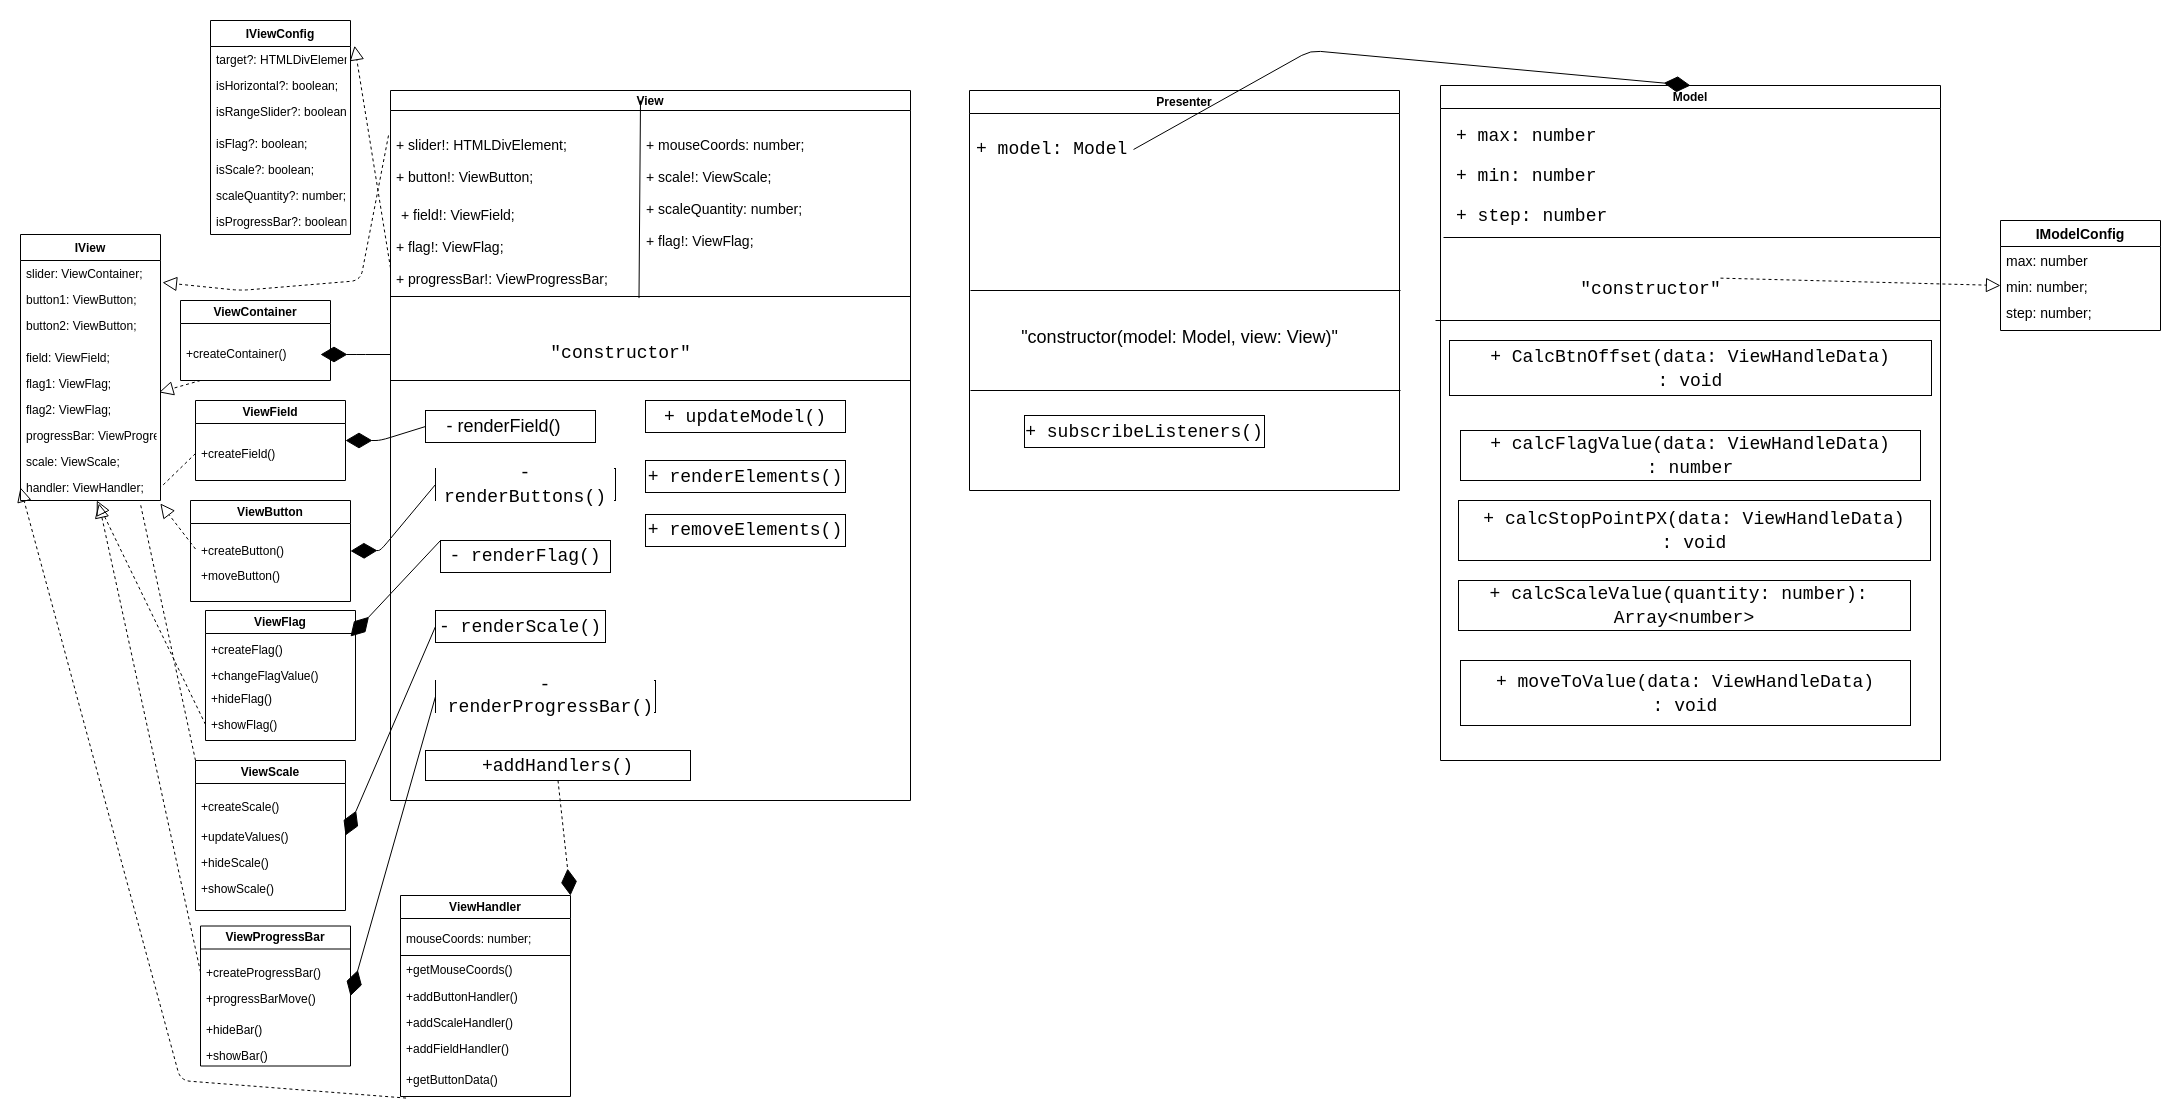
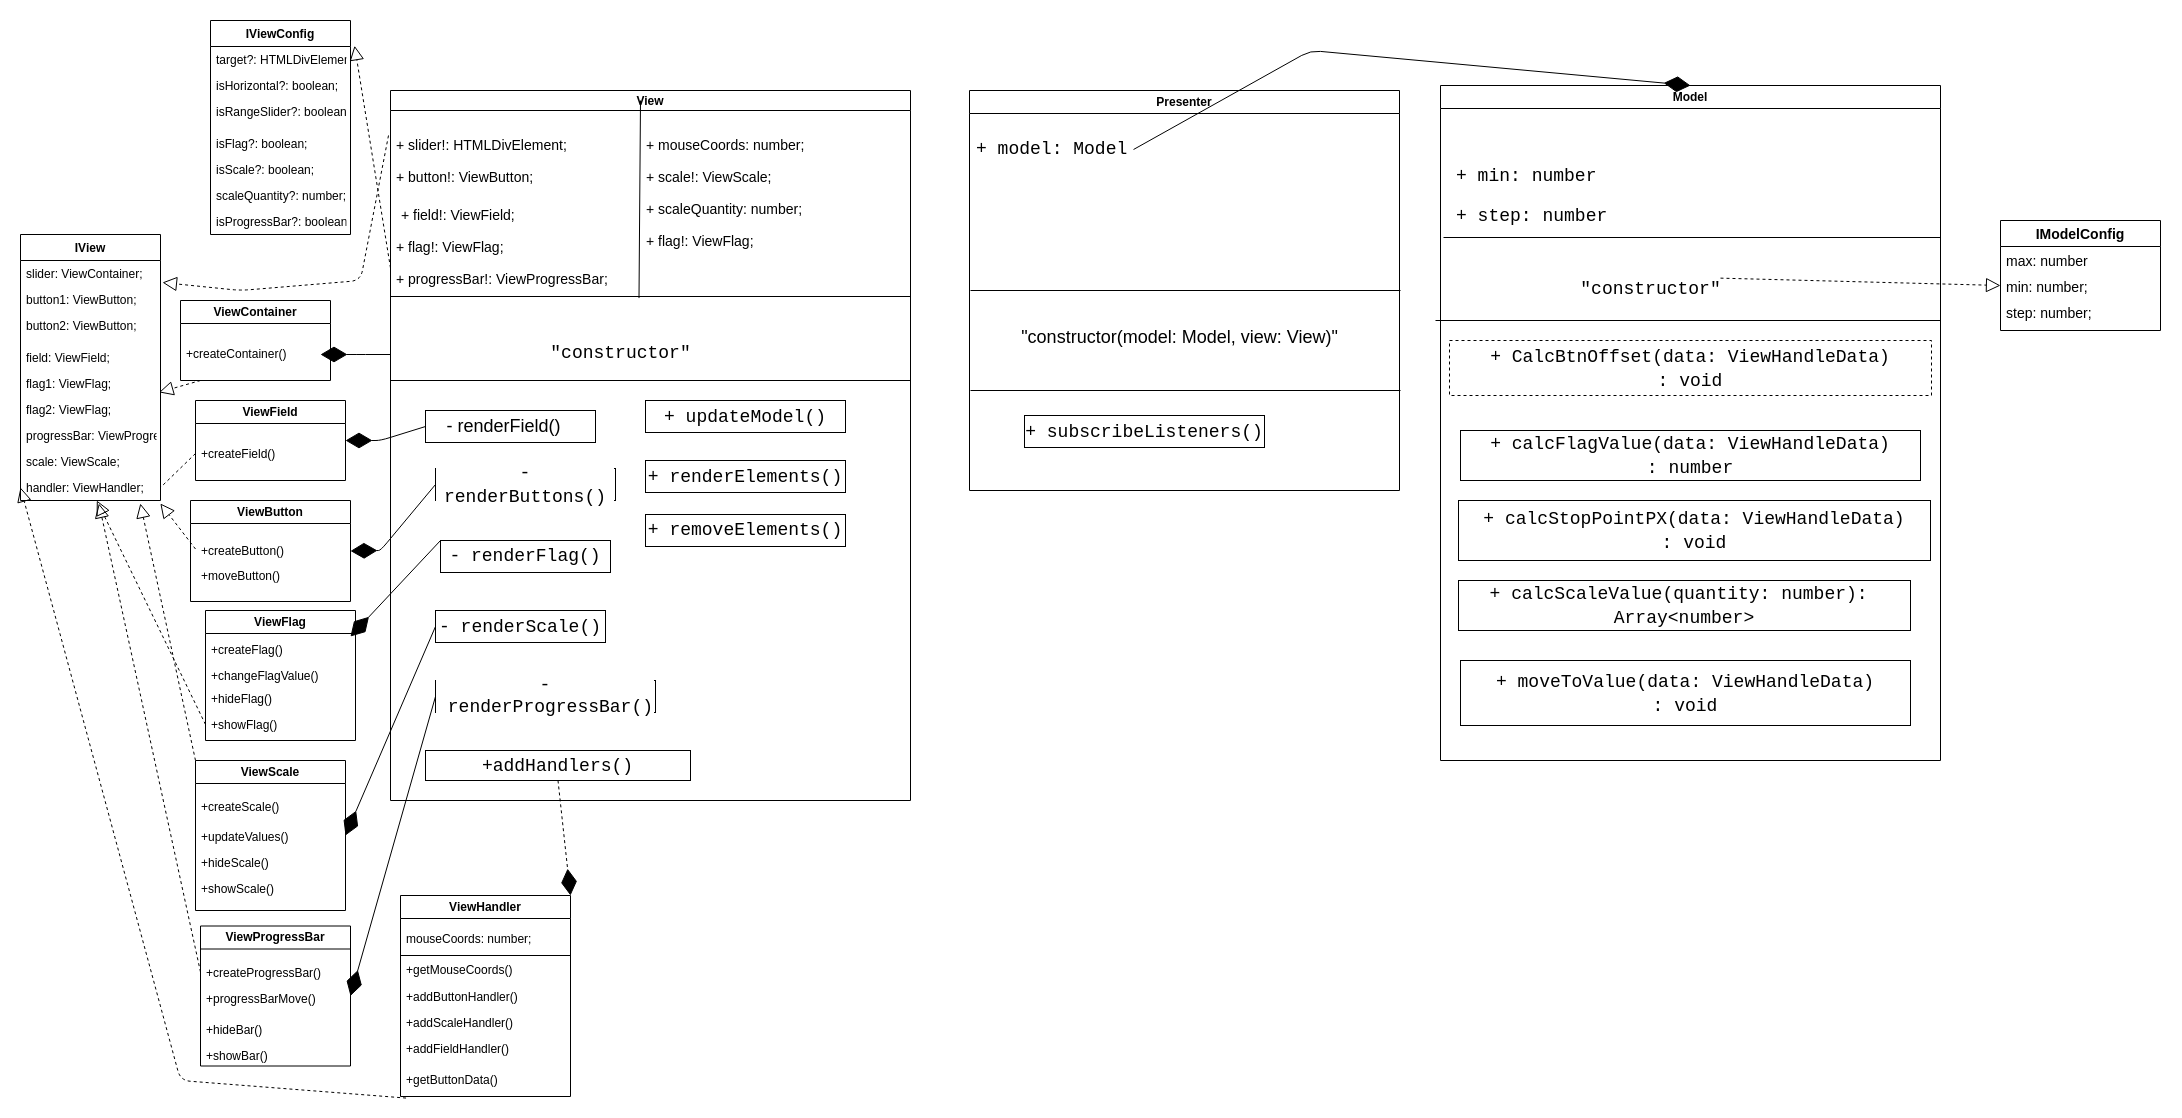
node "+ max: number": removed
node "+ CalcBtnOffset(data: ViewHandleData) : void": style solid -> dashed
edge "handler: ViewHandler;" -- "ViewScale": arrowhead none -> block
